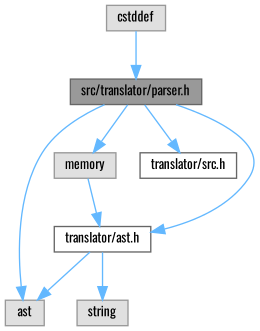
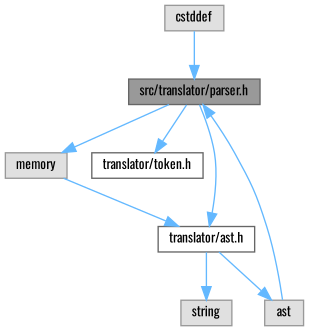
node "translator/src.h": label "translator/src.h" -> "translator/token.h"
edge "src/translator/parser.h" -> "ast": reversed
